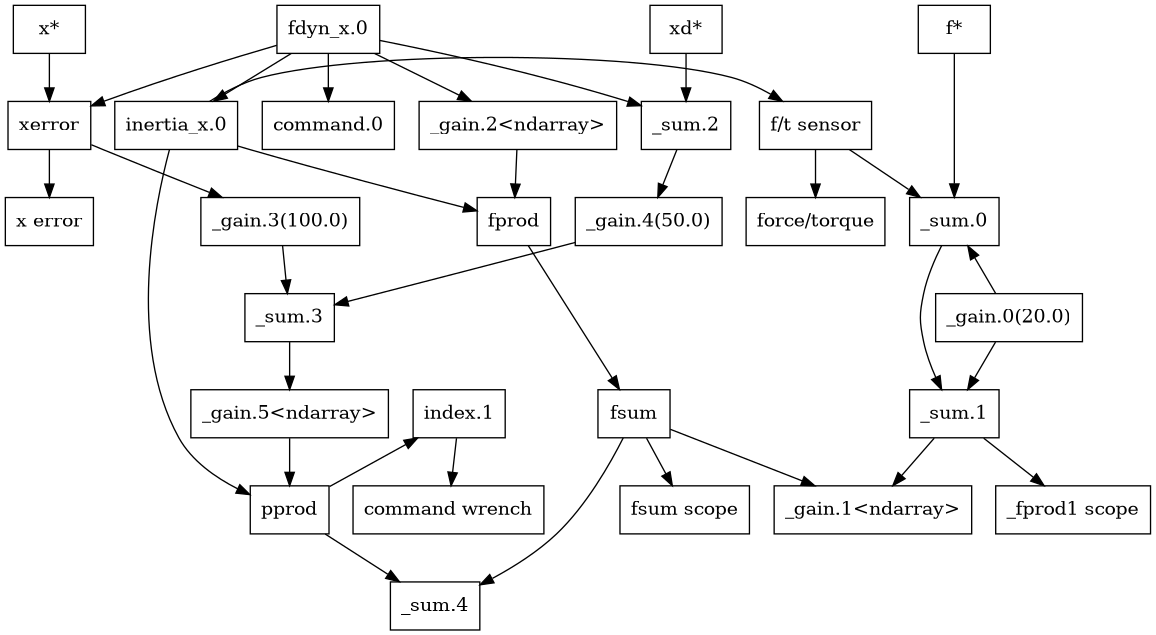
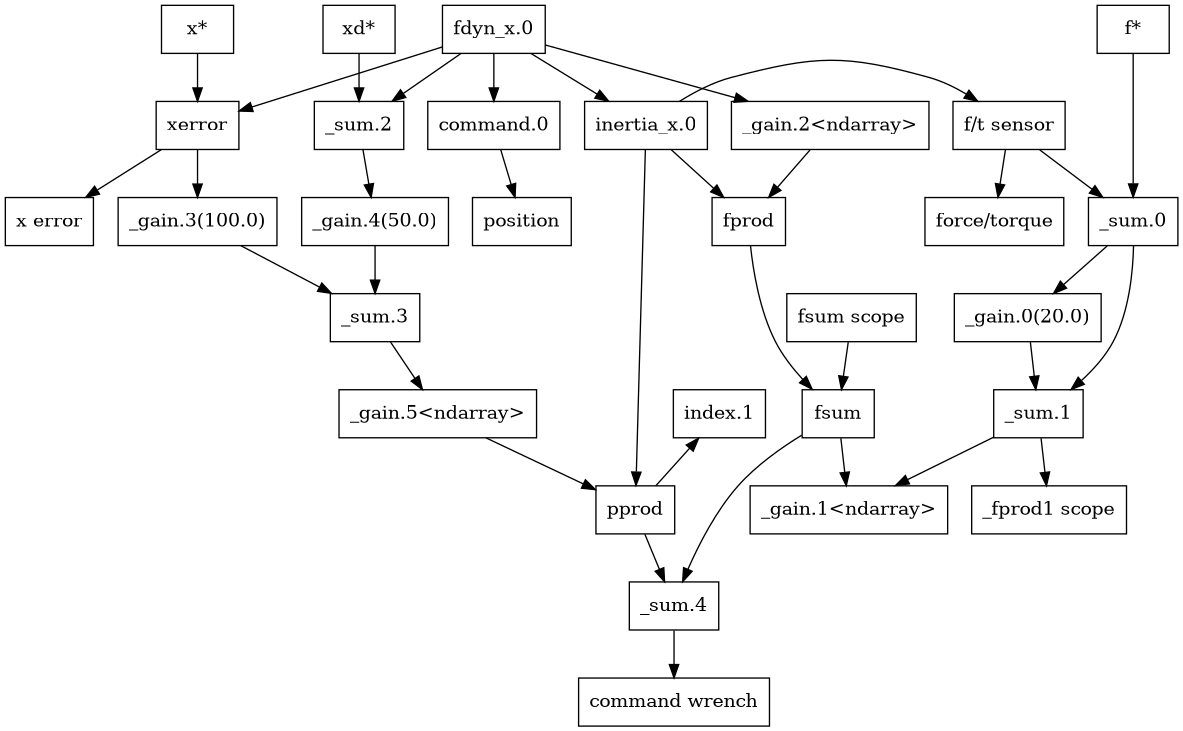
node "position": added
edge "_gain.0(20.0)" -> "_sum.0": reversed
edge "index.1" -> "command wrench": now "_sum.4" -> "command wrench"
edge "fsum" -> "fsum scope": reversed
